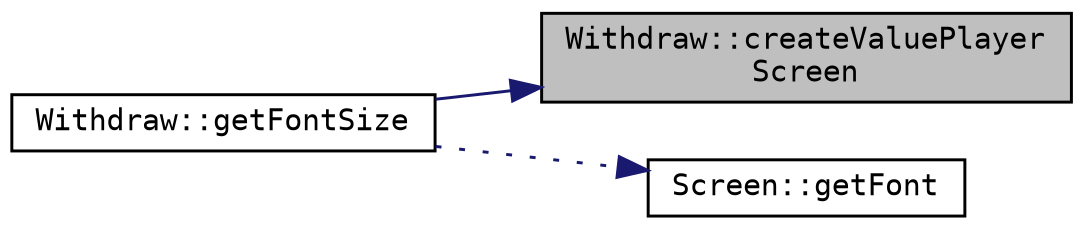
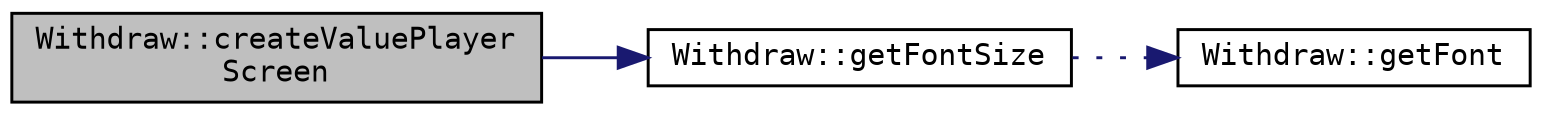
edge "Withdraw::getFontSize" -> "Withdraw::createValuePlayer Screen": reversed
node "Screen::getFont": label "Screen::getFont" -> "Withdraw::getFont"
